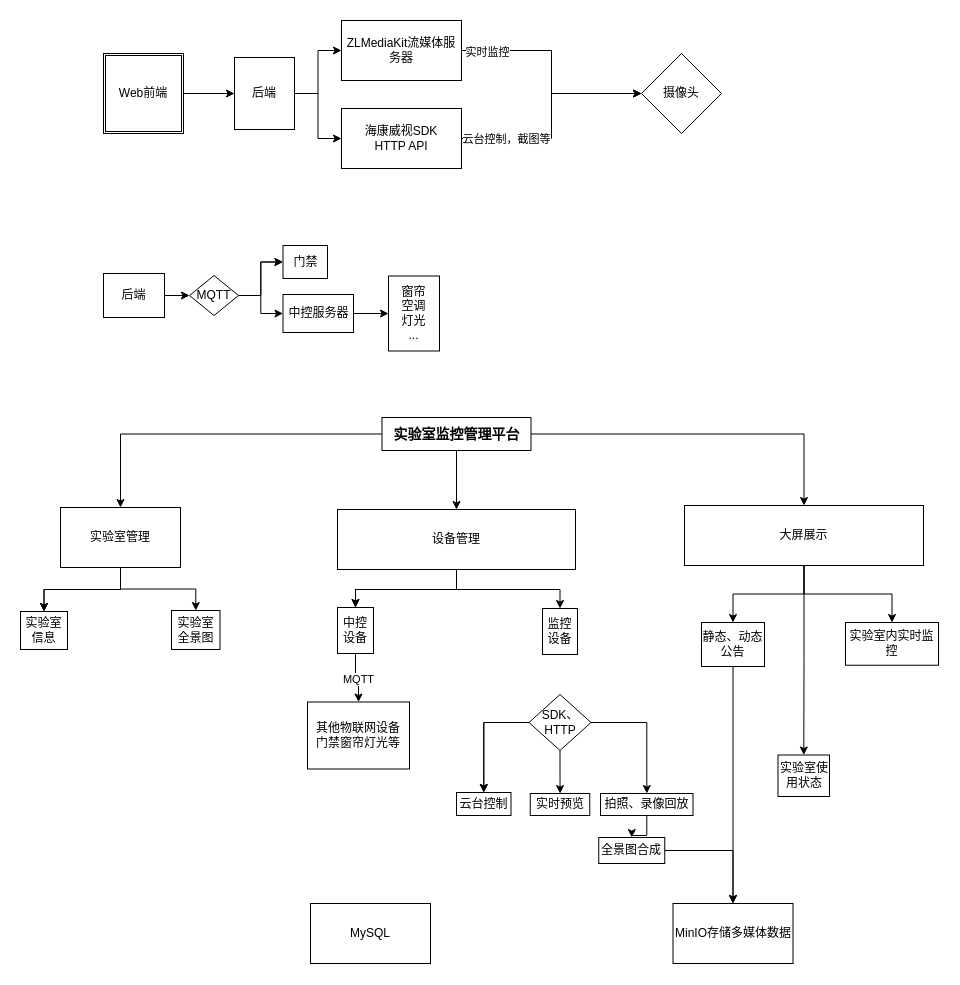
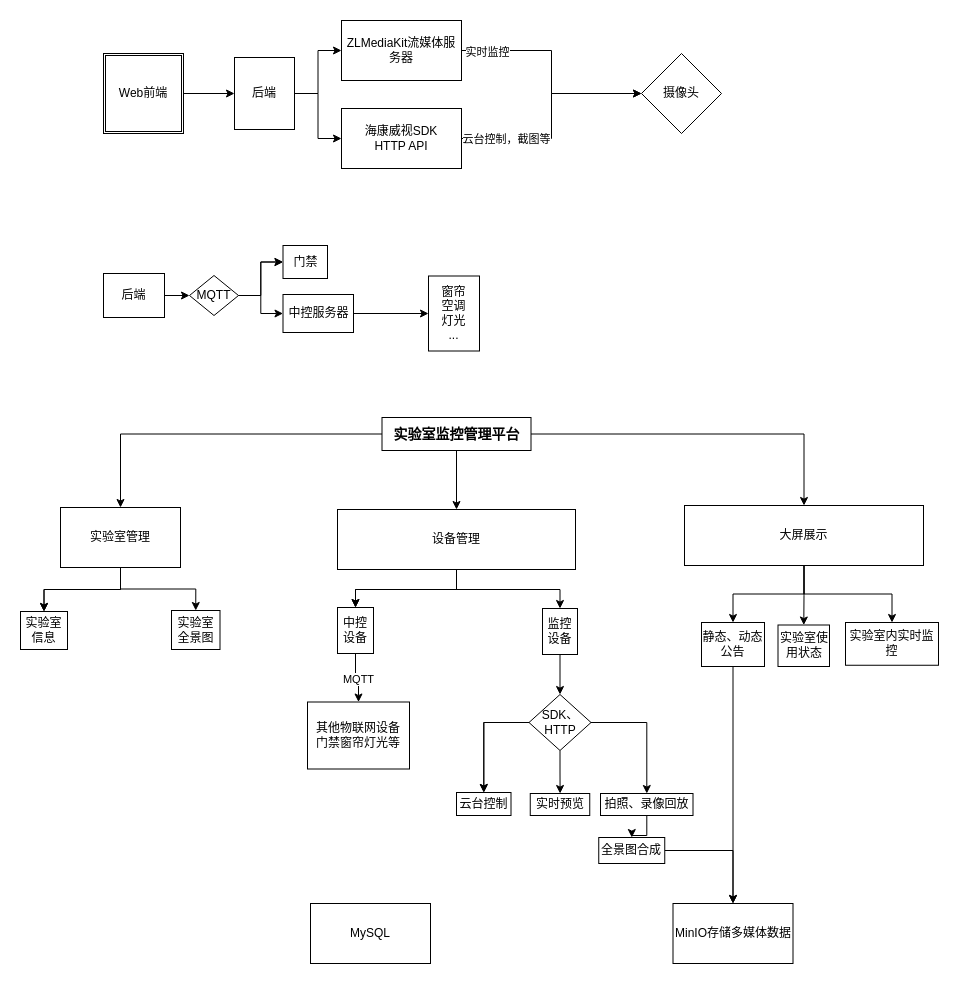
node "窗帘 空调 灯光 ...": moved (414, 314) -> (454, 314)
edge "监控设备" -> "SDK、HTTP": added
node "实验室使用状态": moved (804, 776) -> (804, 646)
